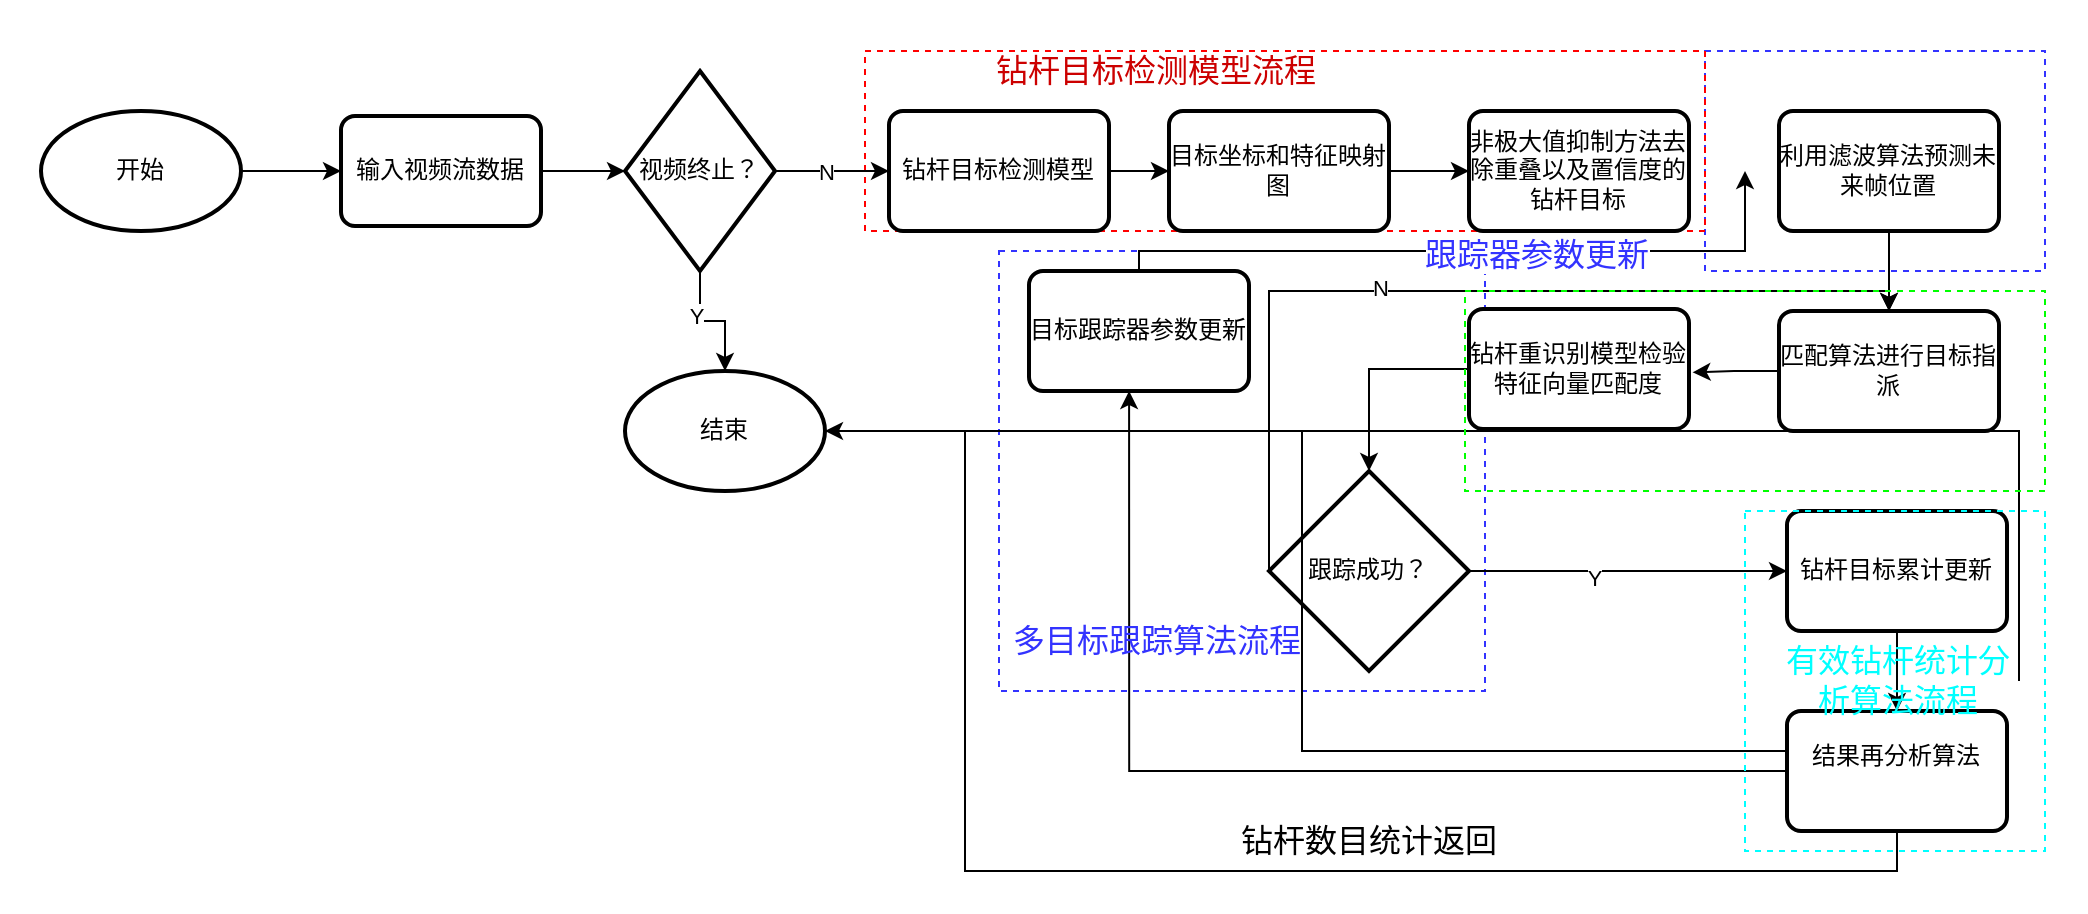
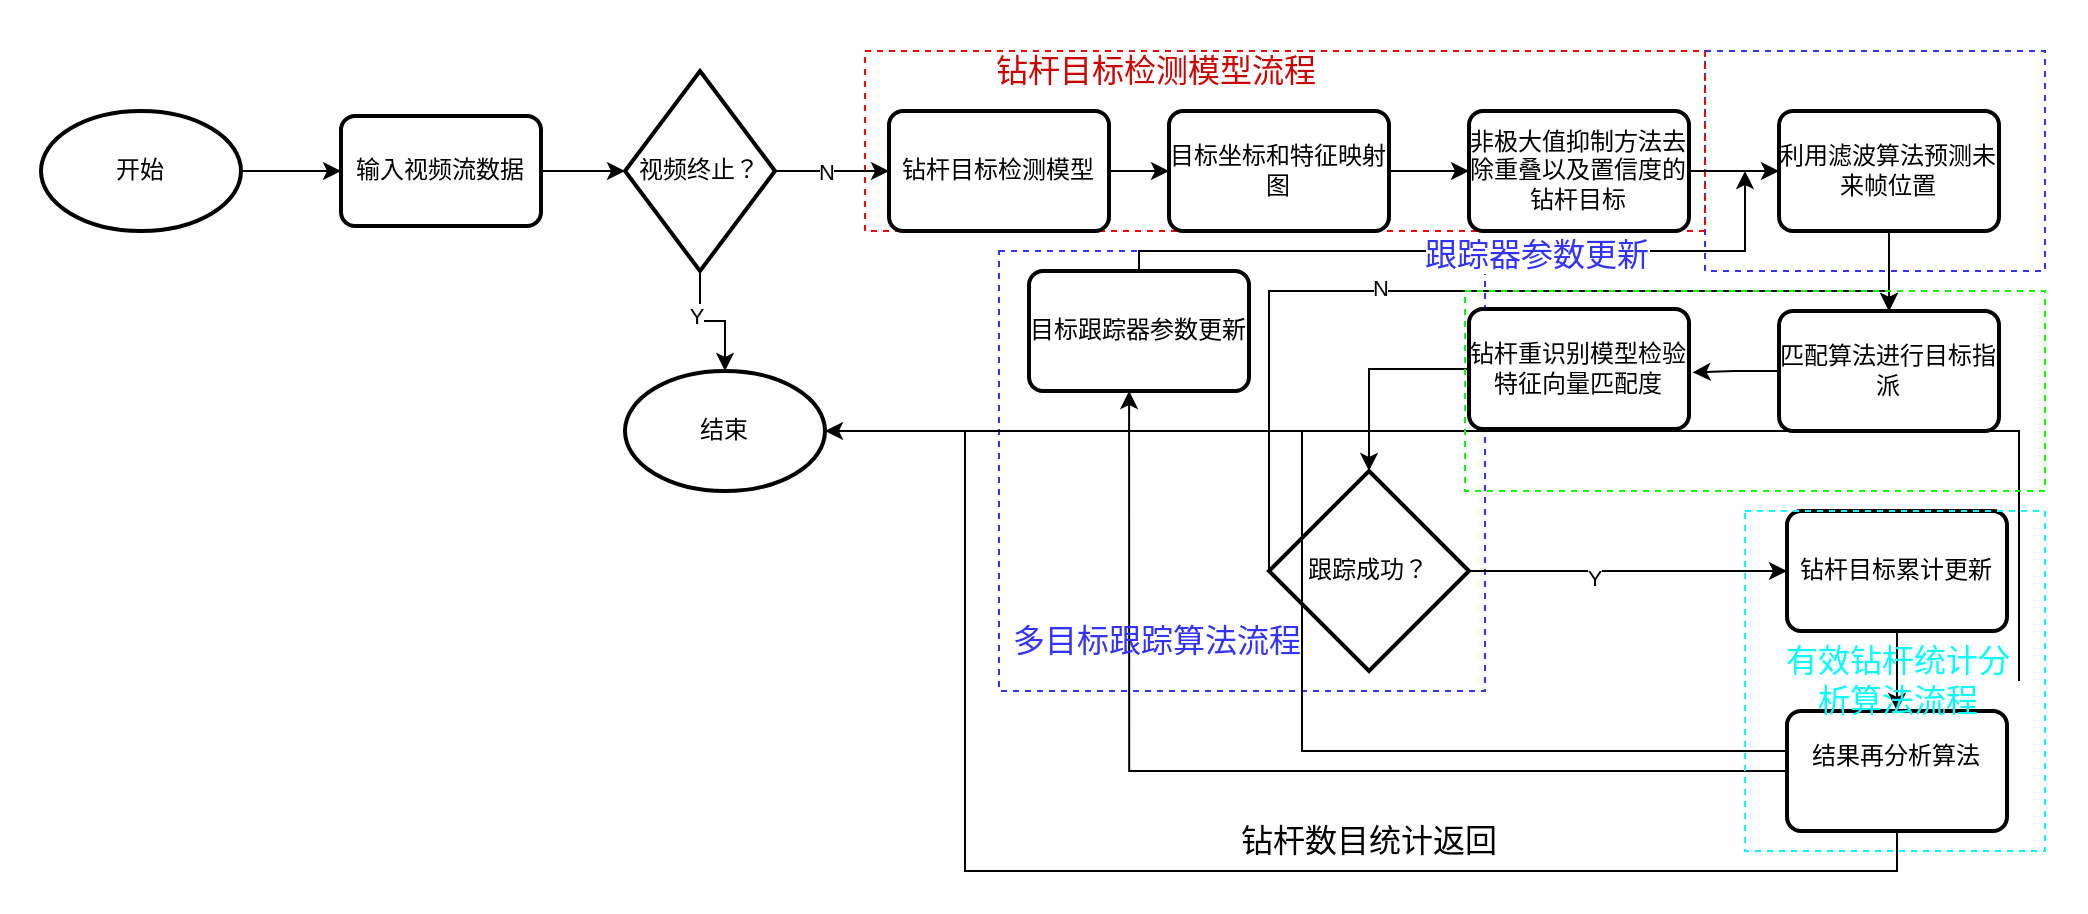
edge "非极大值抑制方法去除重叠以及置信度的钻杆目标" -> "利用滤波算法预测未来帧位置": added
